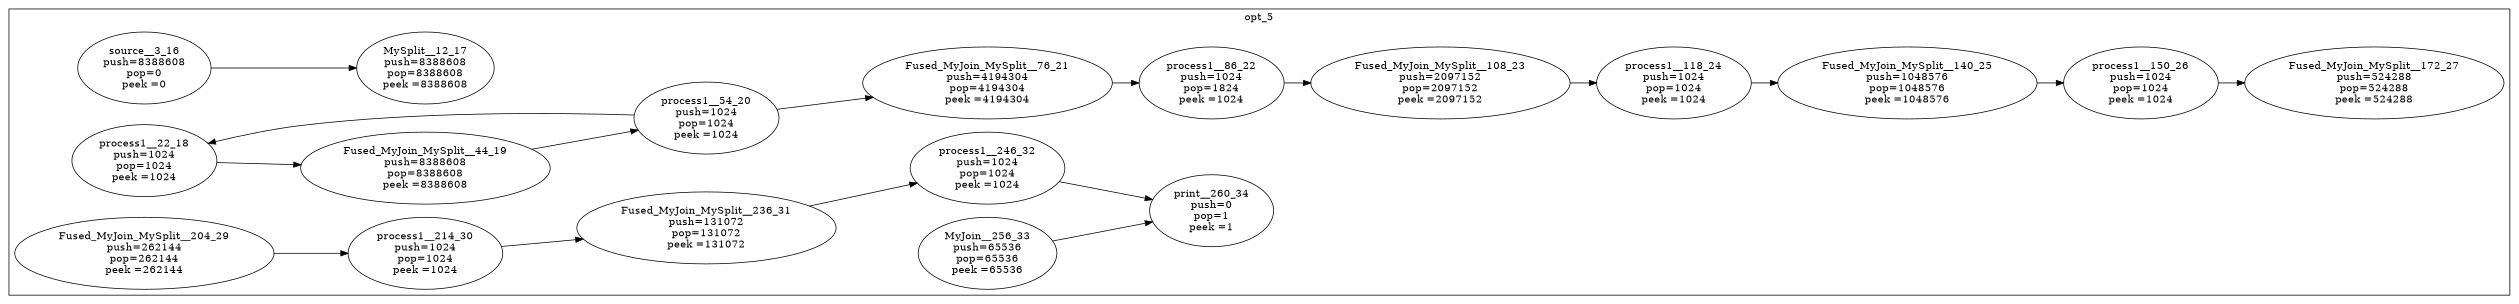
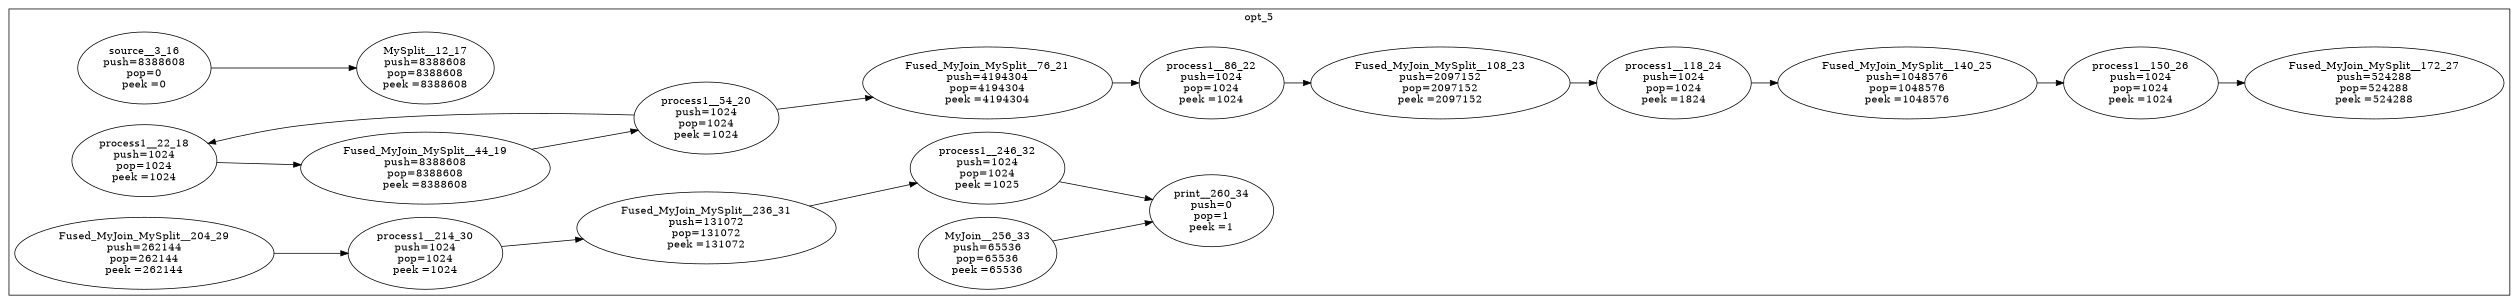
node "process1__86_22 push=1024 pop=1824 peek =1024": label "process1__86_22 push=1024 pop=1824 peek =1024" -> "process1__86_22 push=1024 pop=1024 peek =1024"
node "process1__118_24 push=1024 pop=1024 peek =1024": label "process1__118_24 push=1024 pop=1024 peek =1024" -> "process1__118_24 push=1024 pop=1024 peek =1824"
node "process1__246_32 push=1024 pop=1024 peek =1024": label "process1__246_32 push=1024 pop=1024 peek =1024" -> "process1__246_32 push=1024 pop=1024 peek =1025"
